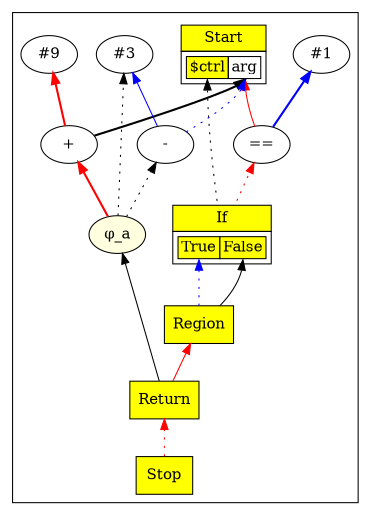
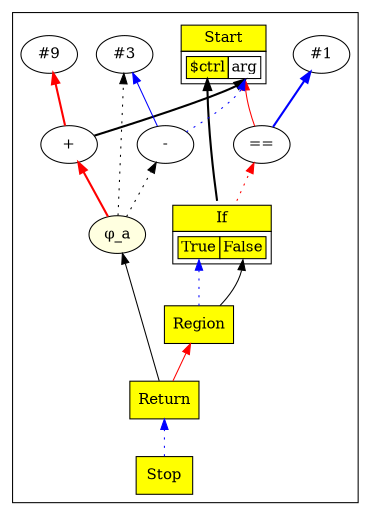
edge "If" -> "Start": style dotted -> bold
edge "Stop" -> "Return": color red -> blue
